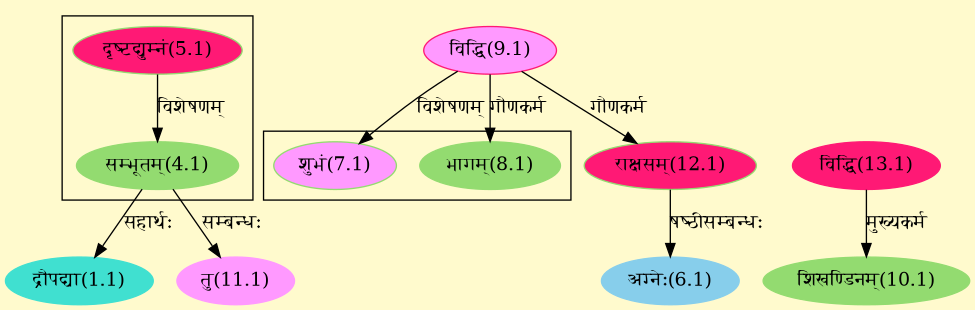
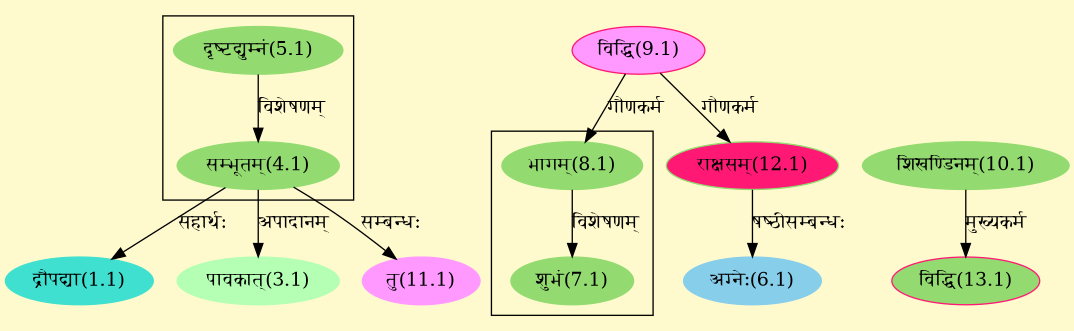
node "दृष्टद्युम्नं(5.1)": fillcolor #ff1975 -> #93db70
edge "विद्धि(9.1)" -> "शुभं(7.1)": now "भागम्(8.1)" -> "शुभं(7.1)"
node "शुभं(7.1)": fillcolor #ff99ff -> #93db70
node "विद्धि(13.1)": fillcolor #ff1975 -> #93db70
edge "विद्धि(13.1)" -> "शिखण्डिनम्(10.1)": reversed
node "पावकात्(3.1)": added
